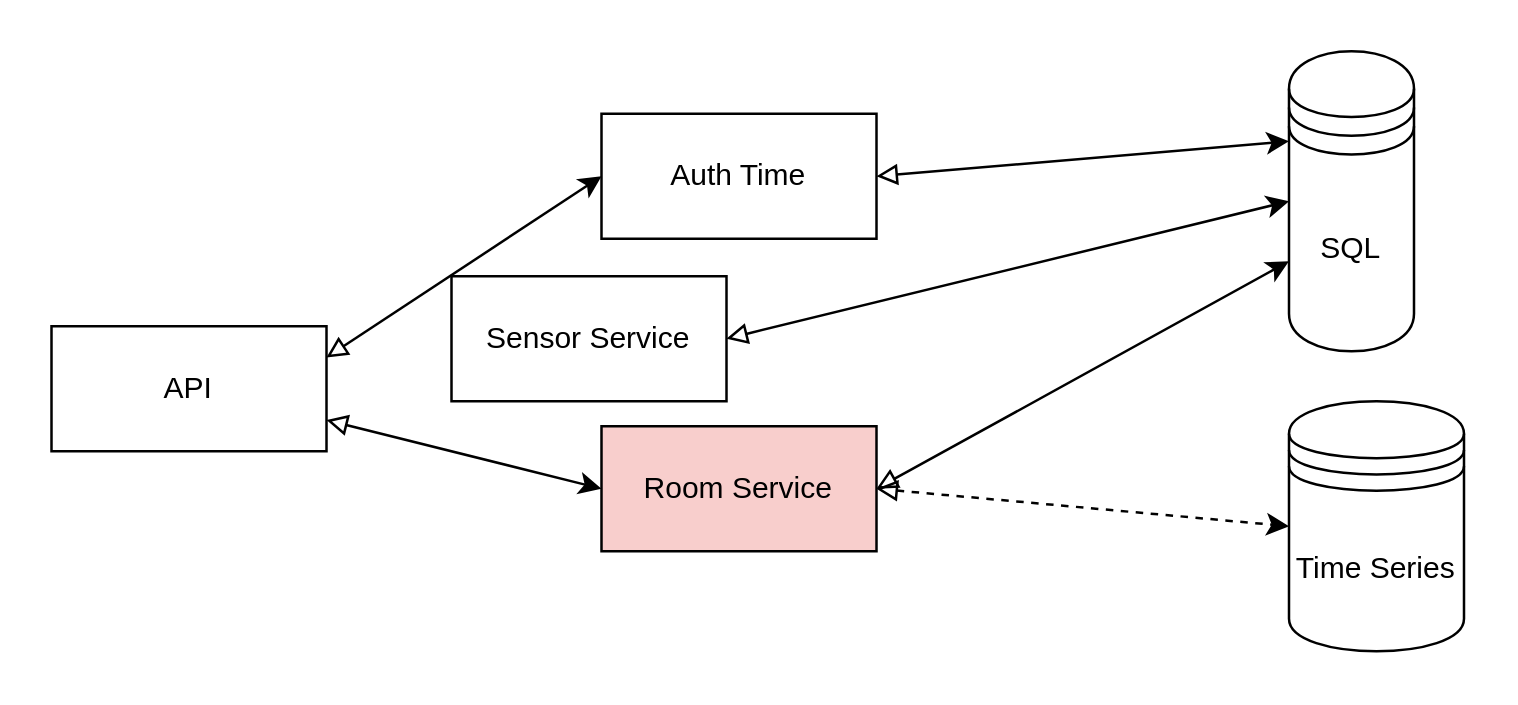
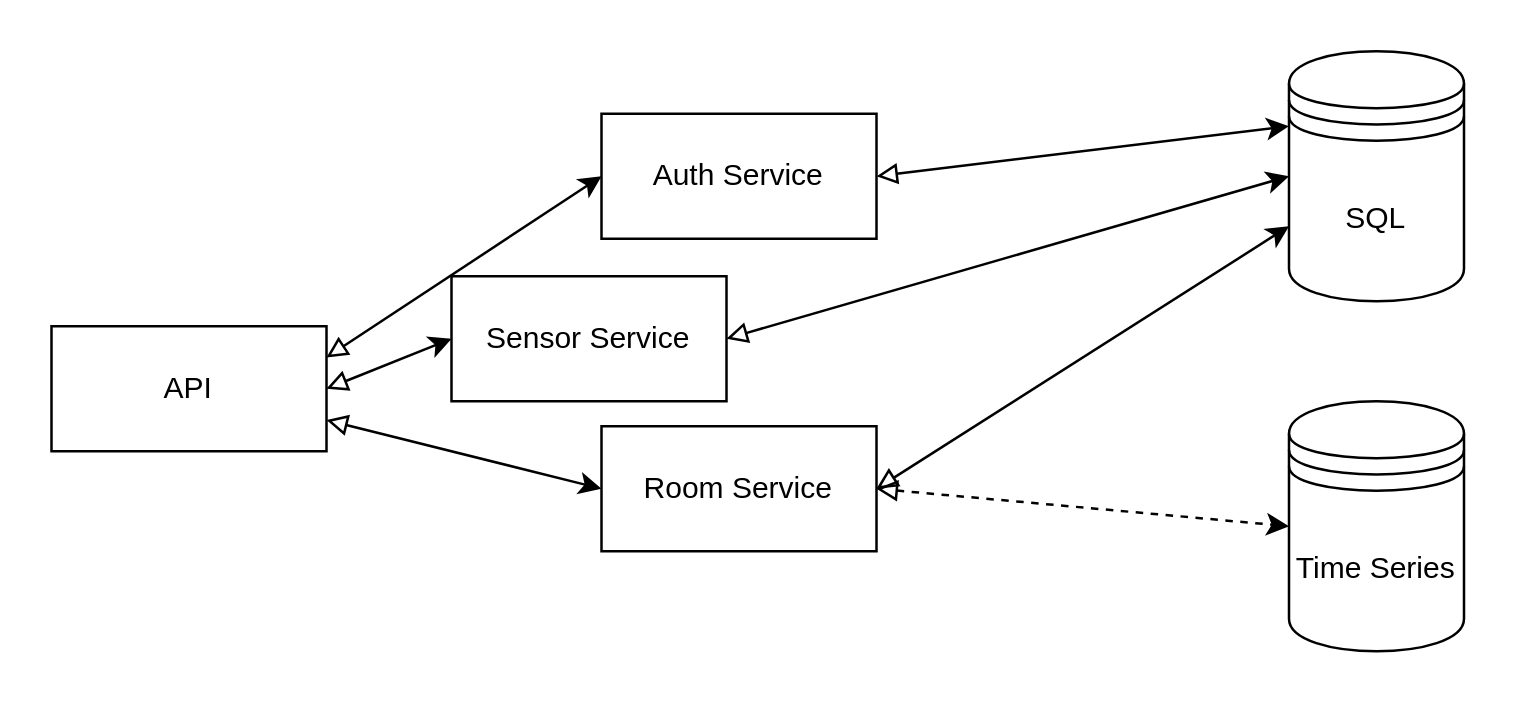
node "Auth Time": label "Auth Time" -> "Auth Service"
node "SQL": size 125x300 -> 175x250
edge "Sensor Service" -- "API": added
node "Room Service": fillcolor #f8cecc -> #ffffff
